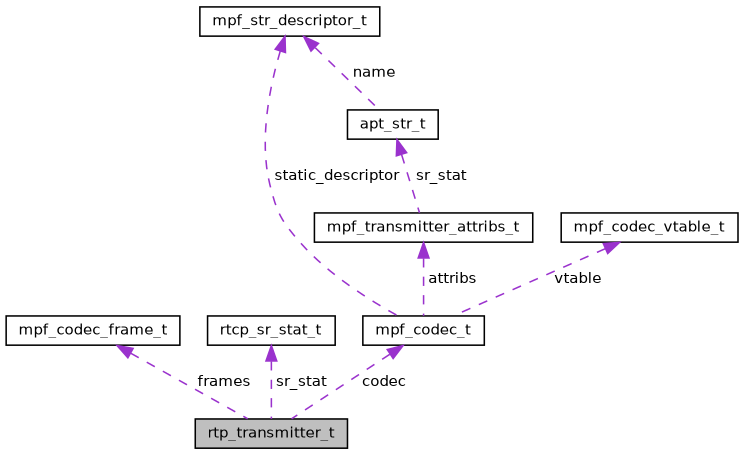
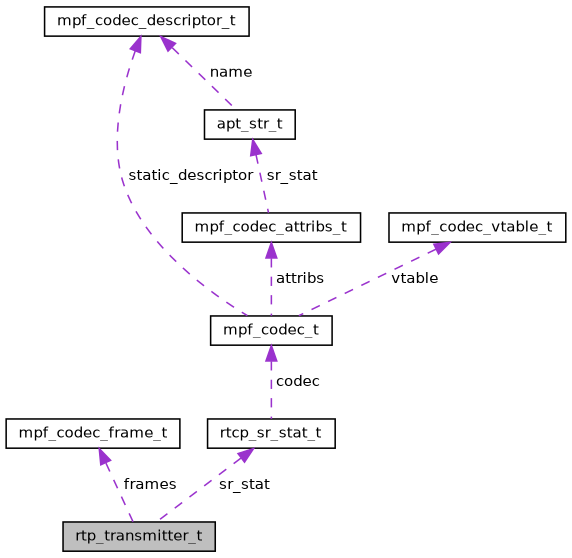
node "mpf_str_descriptor_t": label "mpf_str_descriptor_t" -> "mpf_codec_descriptor_t"
node "mpf_transmitter_attribs_t": label "mpf_transmitter_attribs_t" -> "mpf_codec_attribs_t"
edge "rtp_transmitter_t" -> "mpf_codec_t": now "rtcp_sr_stat_t" -> "mpf_codec_t"
